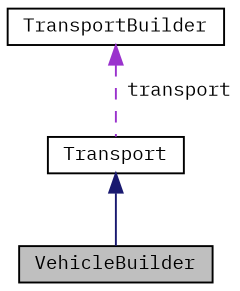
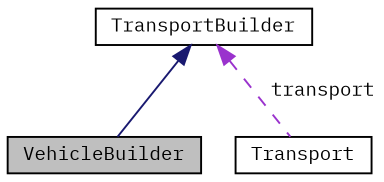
edge "VehicleBuilder" -> "Transport": now "VehicleBuilder" -> "TransportBuilder"
